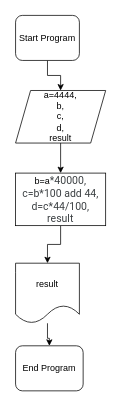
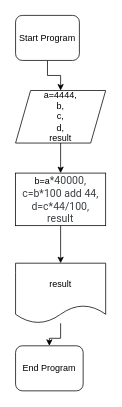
node "result": size 64x60 -> 90x60
